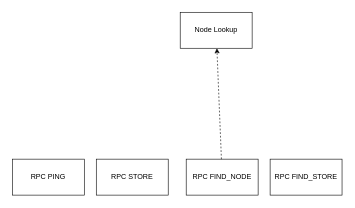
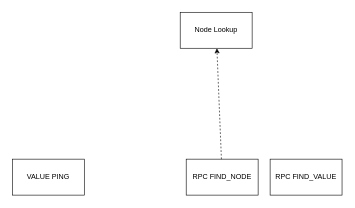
node "RPC PING": label "RPC PING" -> "VALUE PING"
node "RPC STORE": removed
node "RPC FIND_STORE": label "RPC FIND_STORE" -> "RPC FIND_VALUE"
